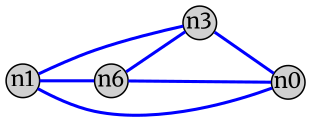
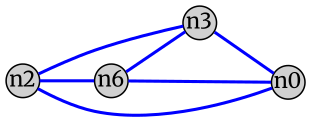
node "n1": label "n1" -> "n2"
